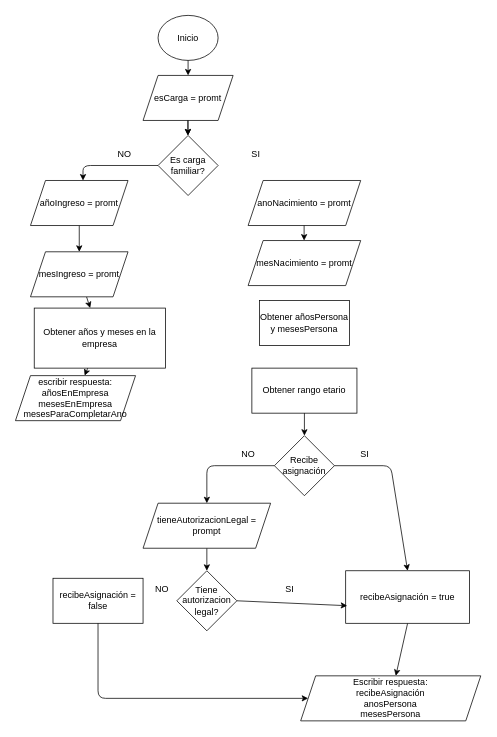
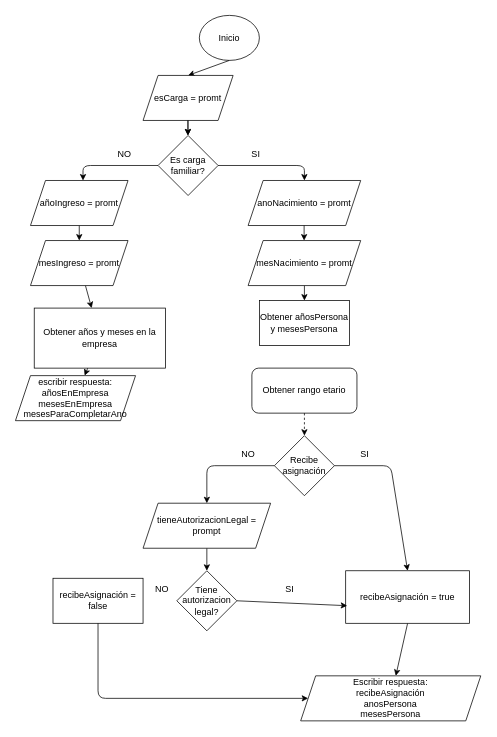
node "Inicio": moved (188, 38) -> (229, 38)
edge "Es carga familiar?" -> "anoNacimiento = promt": added
node "mesIngreso = promt": moved (79, 274) -> (79, 263)
edge "mesNacimiento = promt" -> "Obtener añosPersona y mesesPersona": added
node "Obtener rango etario": shape rectangle -> rounded rectangle
edge "Obtener rango etario" -> "Recibe asignación": style solid -> dashed
